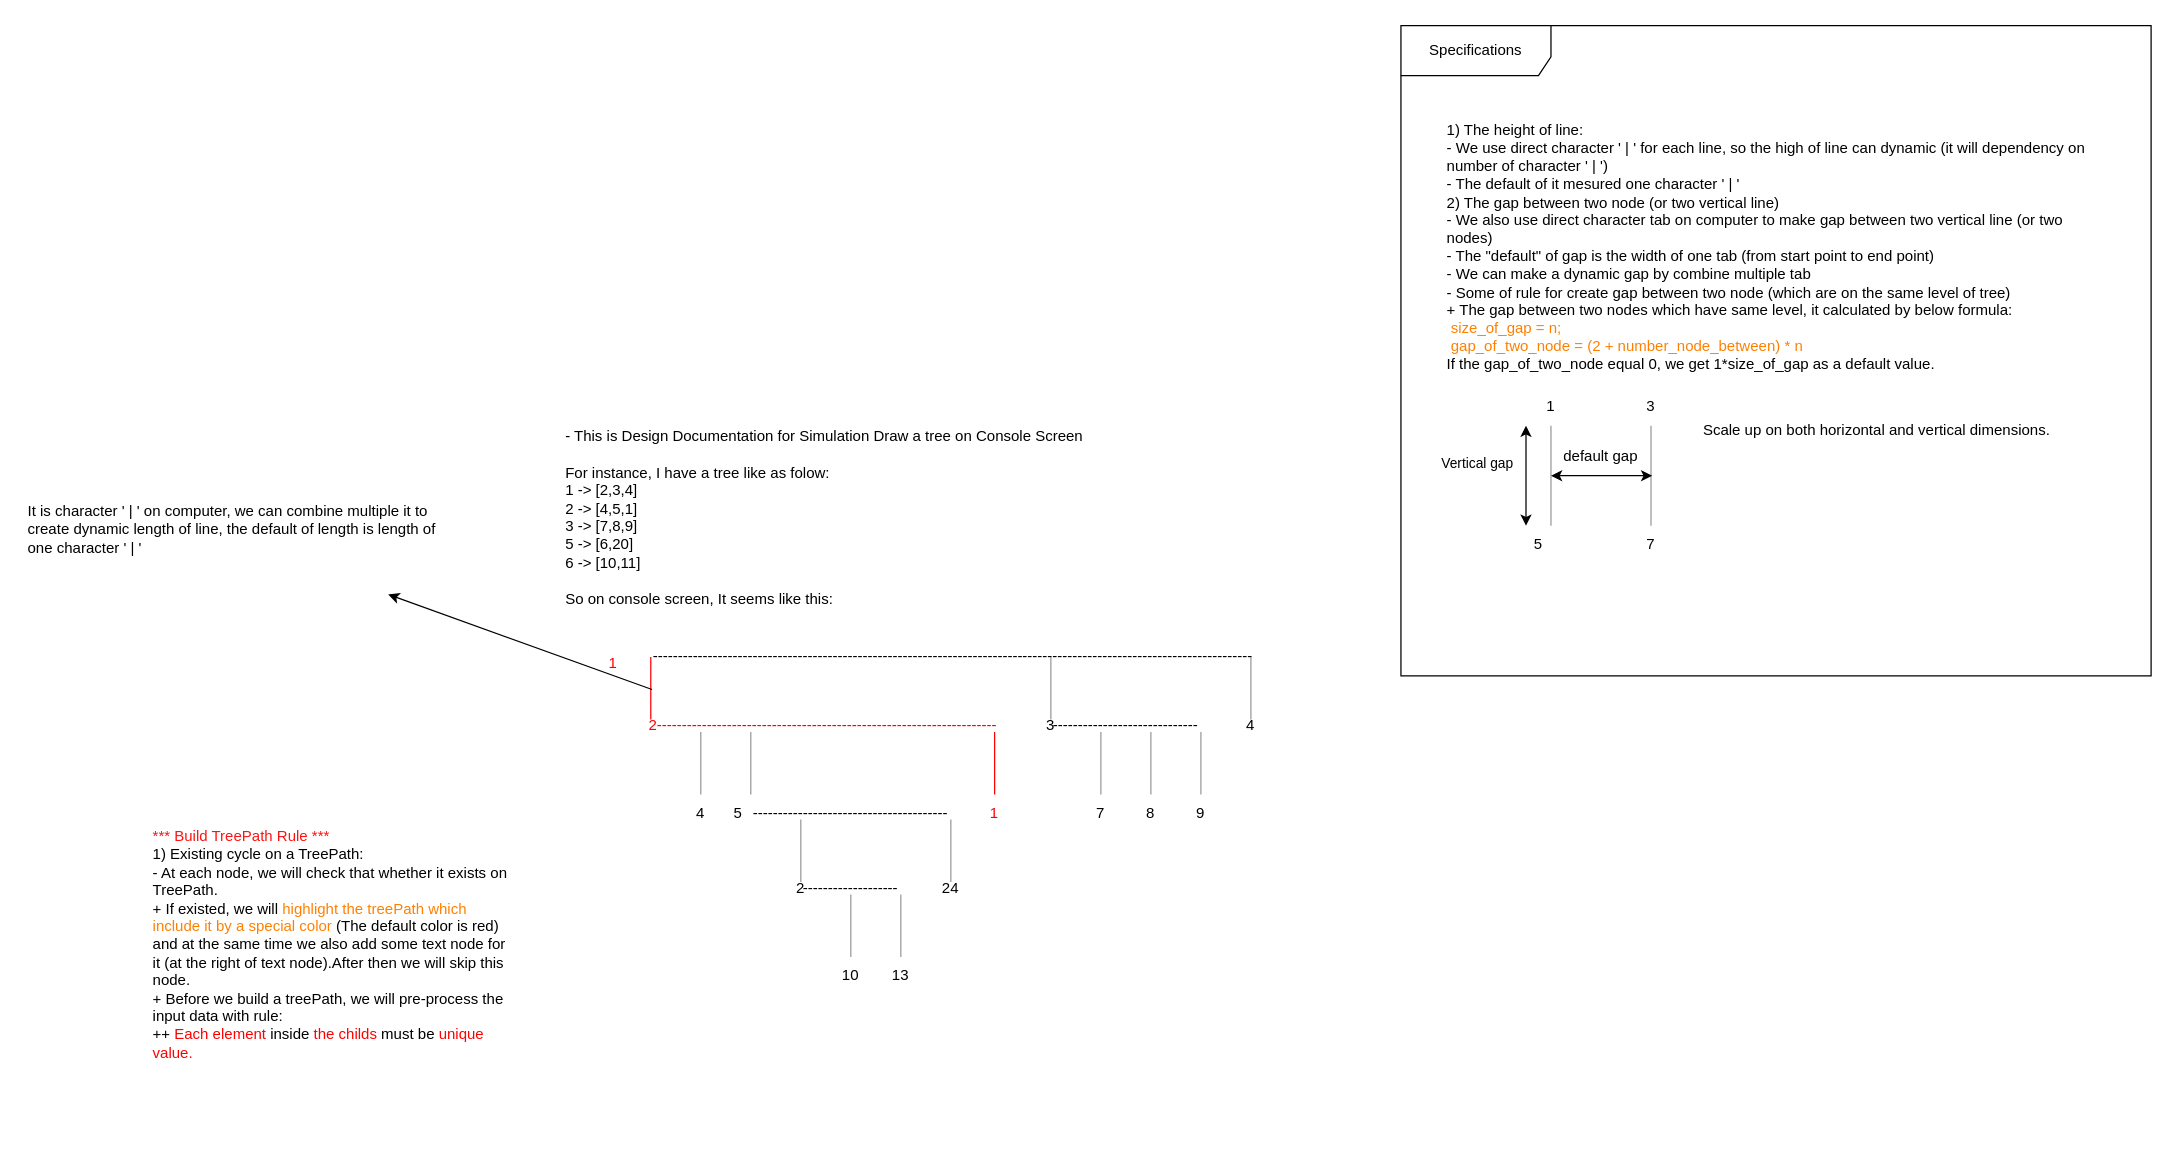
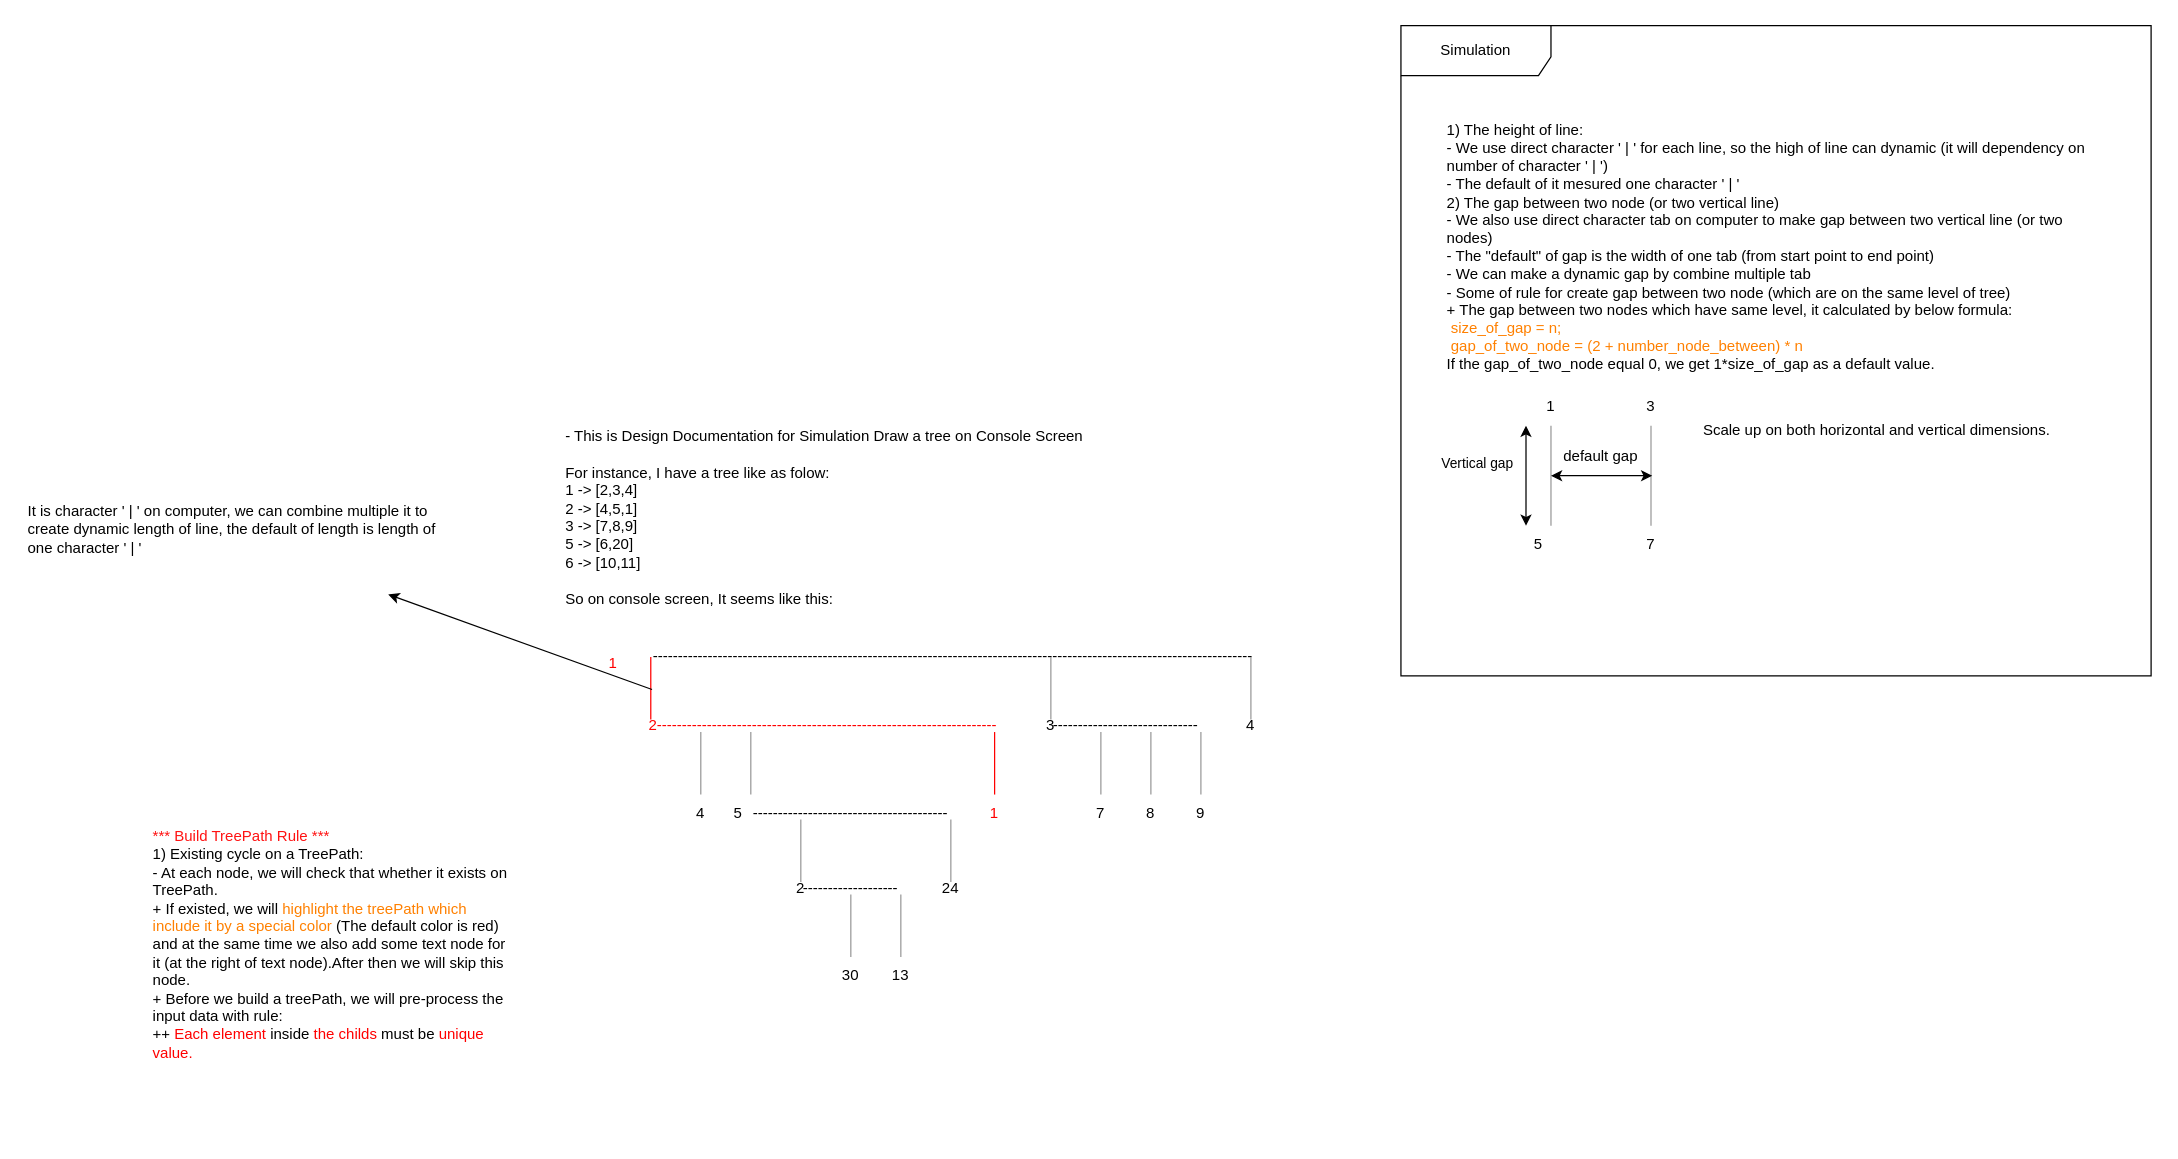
node "Specifications": label "Specifications" -> "Simulation"
node "10": label "10" -> "30"
